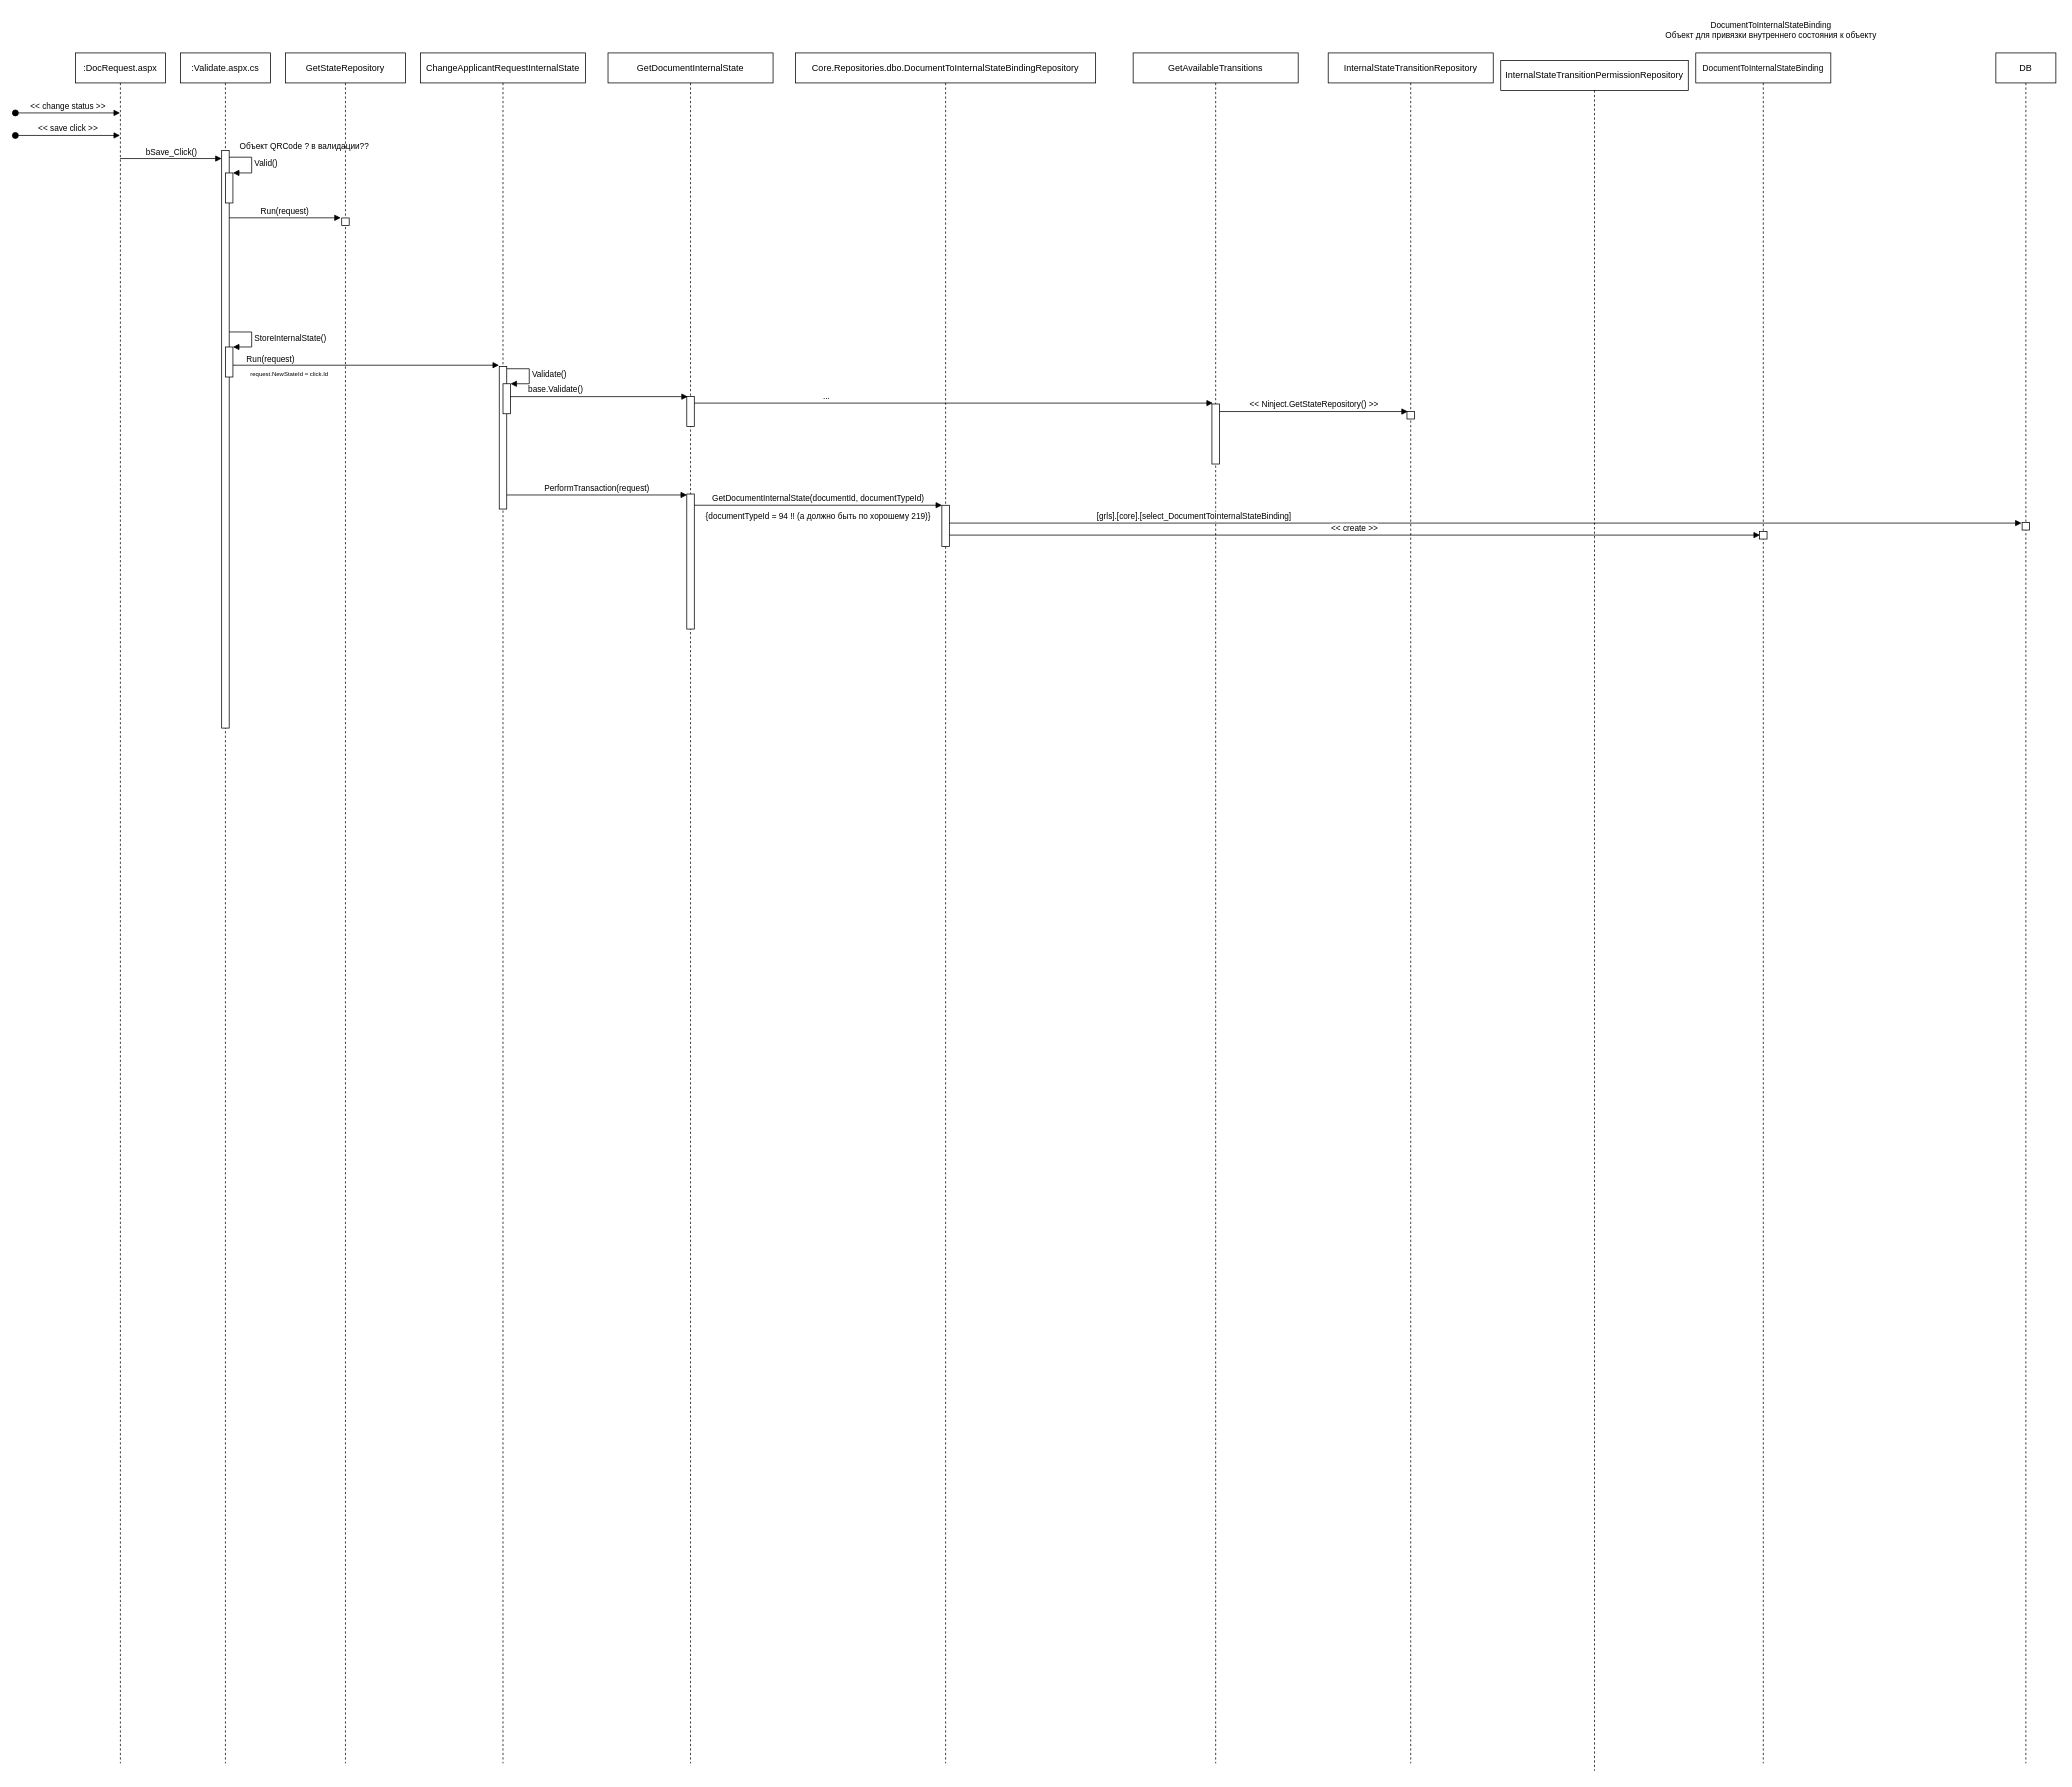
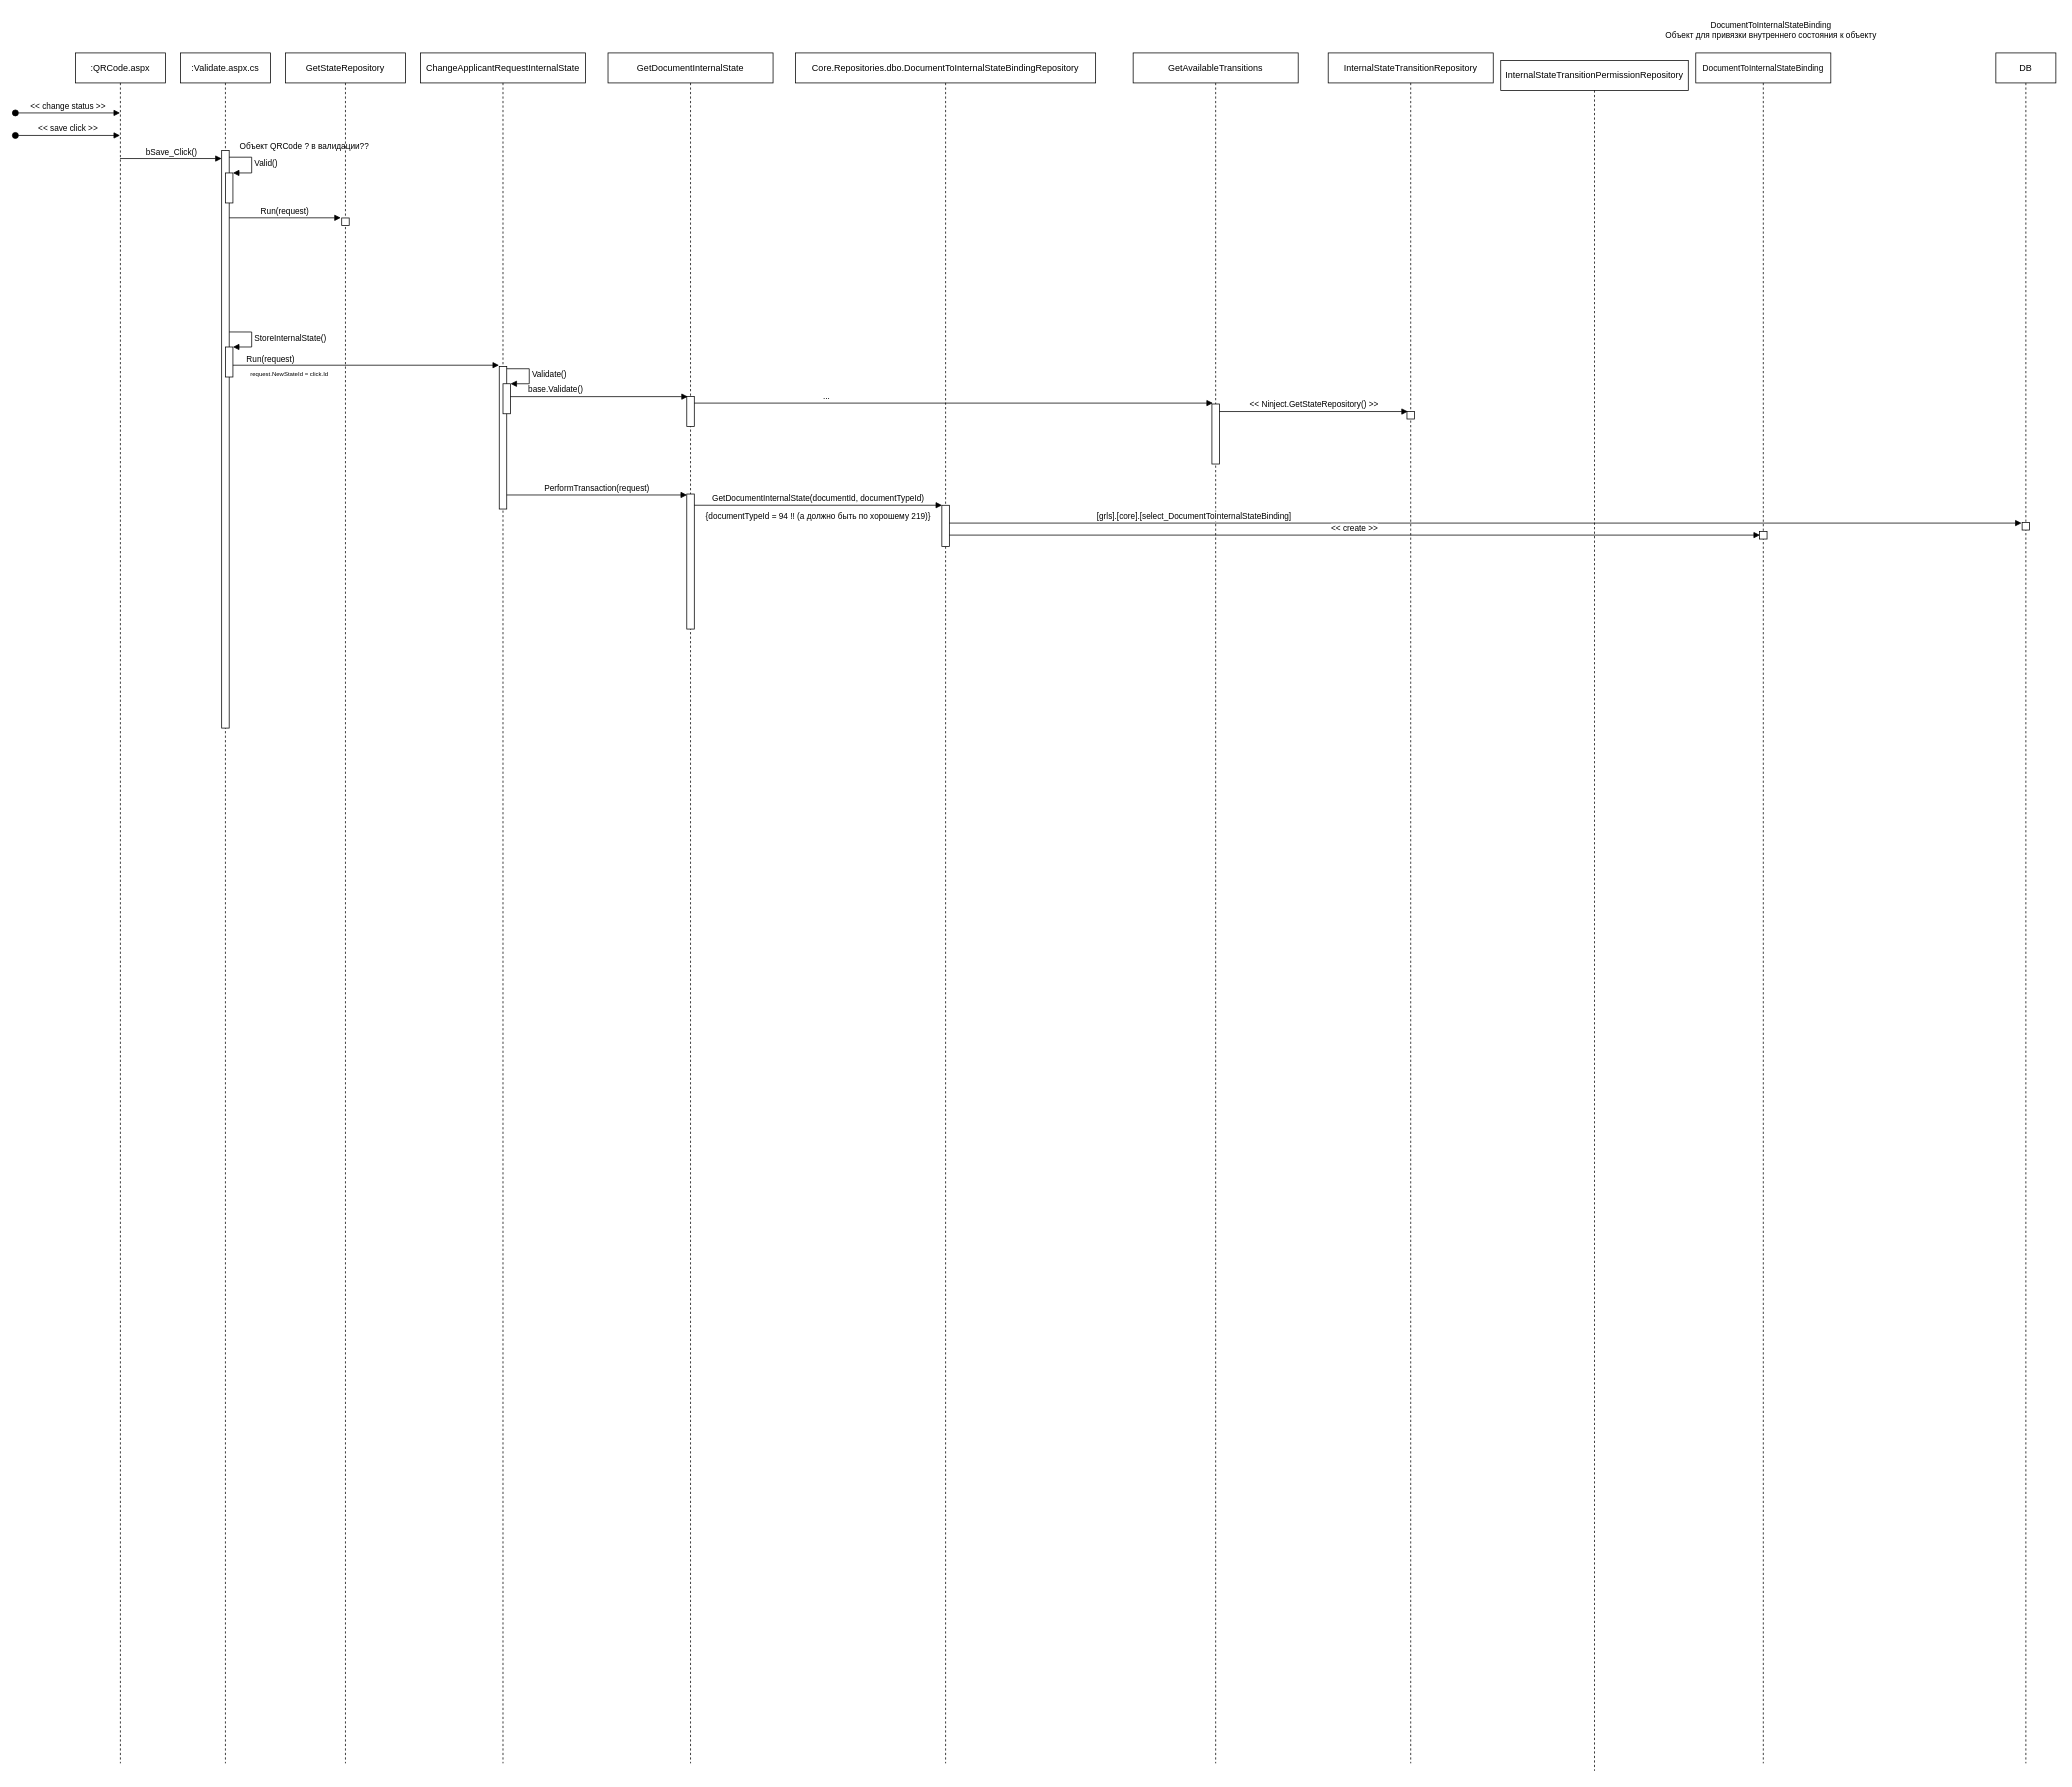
node ":DocRequest.aspx": label ":DocRequest.aspx" -> ":QRCode.aspx"
